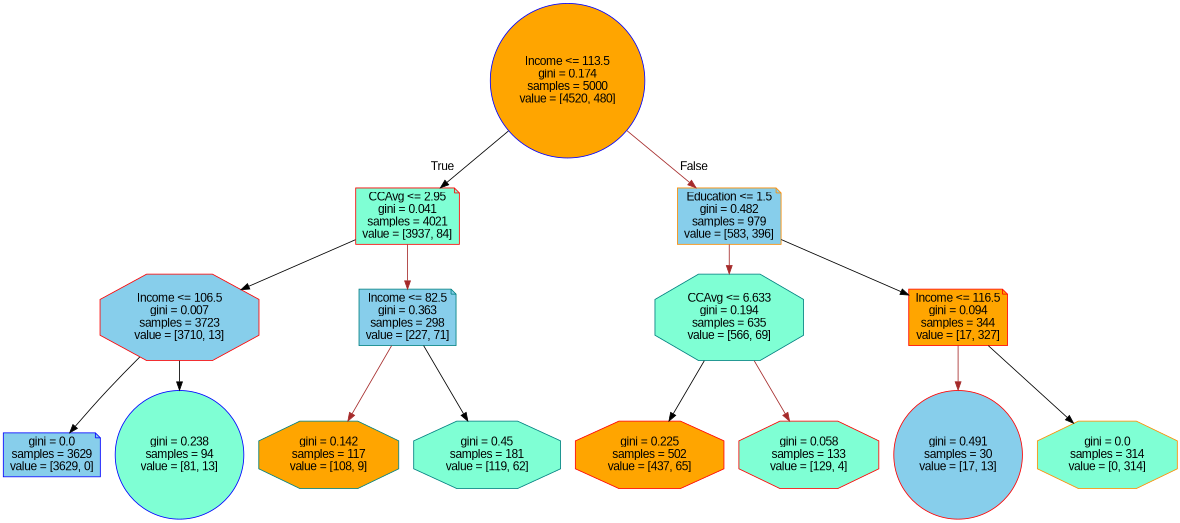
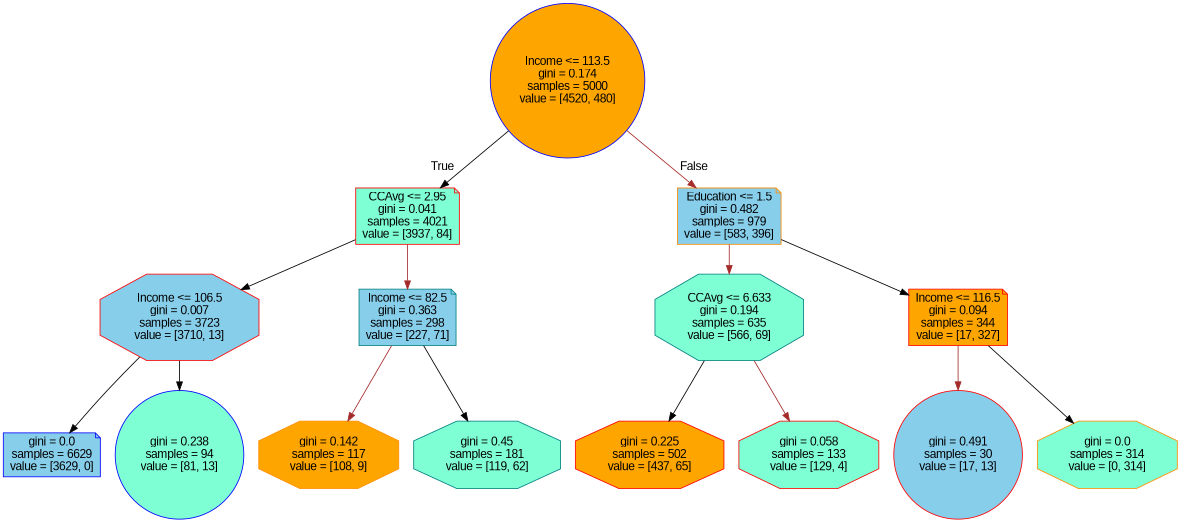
node "gini = 0.0 samples = 3629 value = [3629, 0]": label "gini = 0.0 samples = 3629 value = [3629, 0]" -> "gini = 0.0 samples = 6629 value = [3629, 0]"
node "gini = 0.142 samples = 117 value = [108, 9]": color teal -> darkorange
